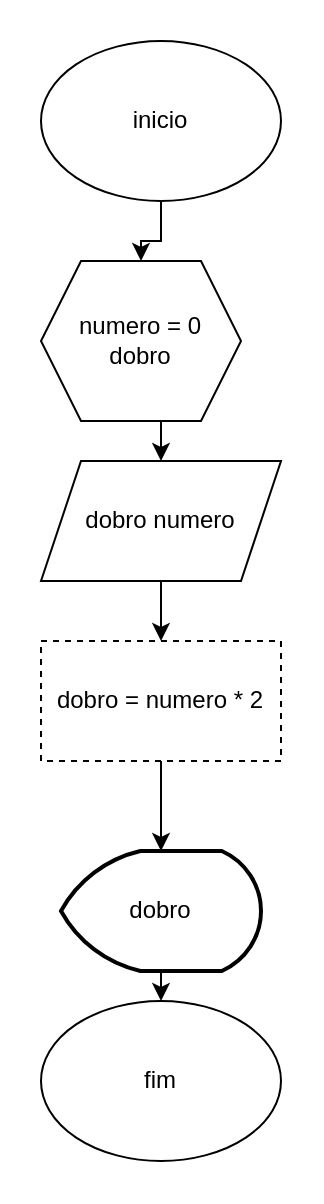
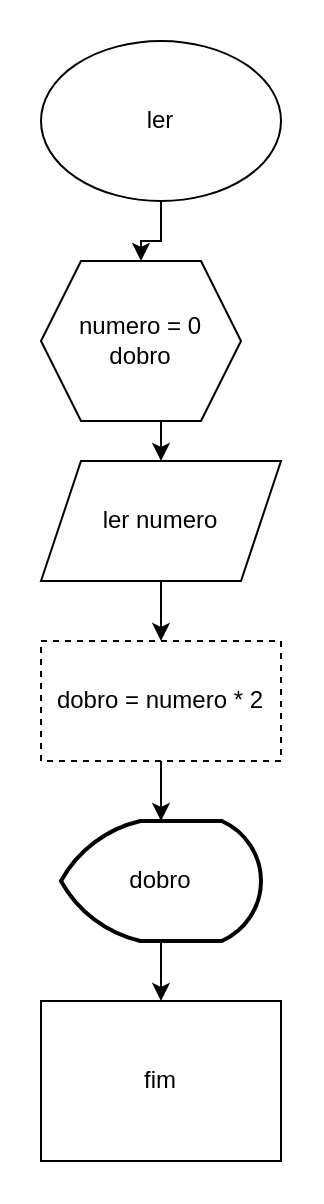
node "inicio": label "inicio" -> "ler"
node "dobro numero": label "dobro numero" -> "ler numero"
node "dobro": moved (161, 911) -> (161, 881)
node "fim": shape ellipse -> rectangle
